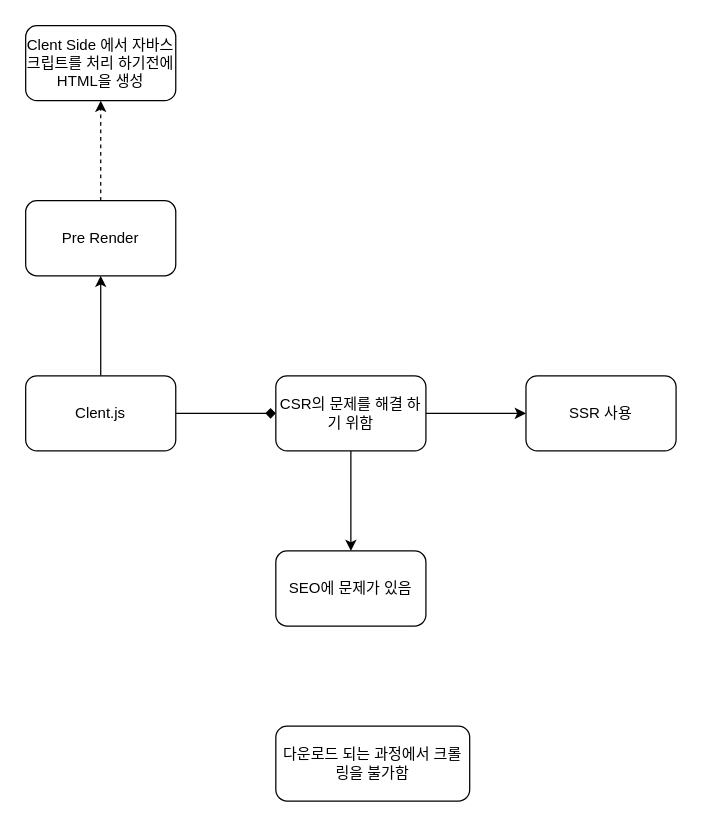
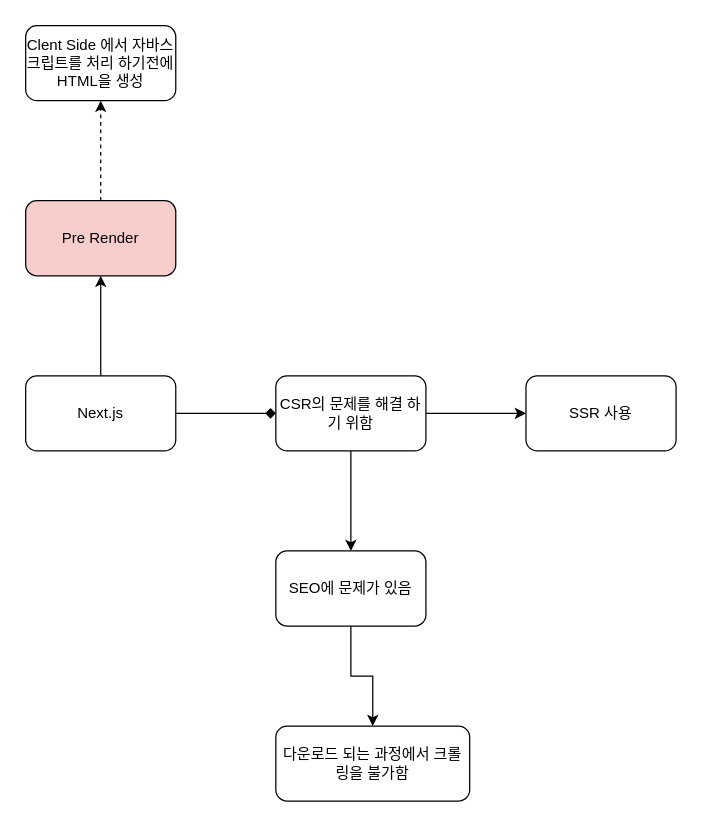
node "Pre Render": fillcolor #ffffff -> #f8cecc
node "Clent.js": label "Clent.js" -> "Next.js"
edge "SEO에 문제가 있음" -> "다운로드 되는 과정에서 크롤링을 불가함": added
